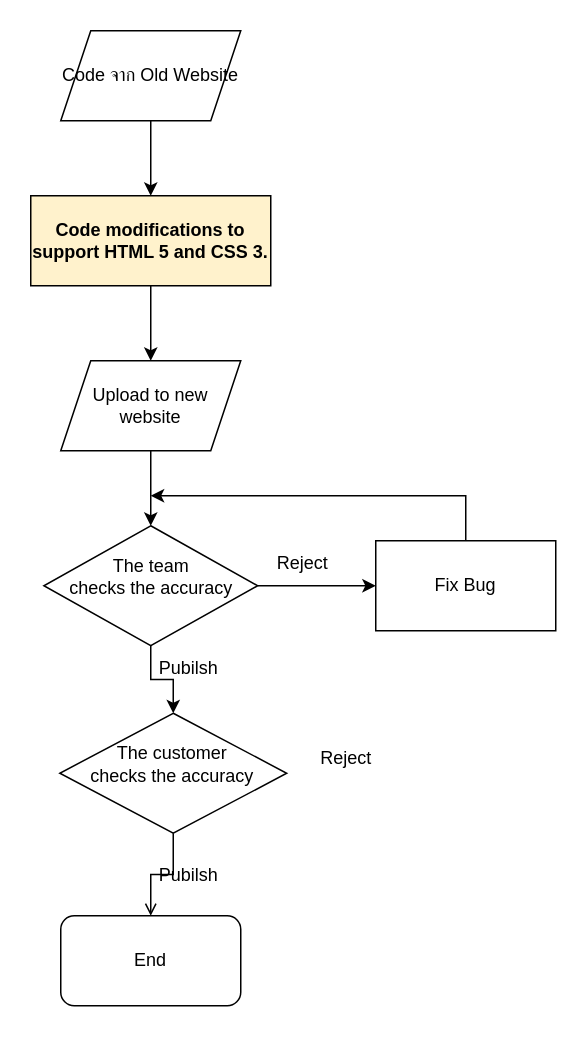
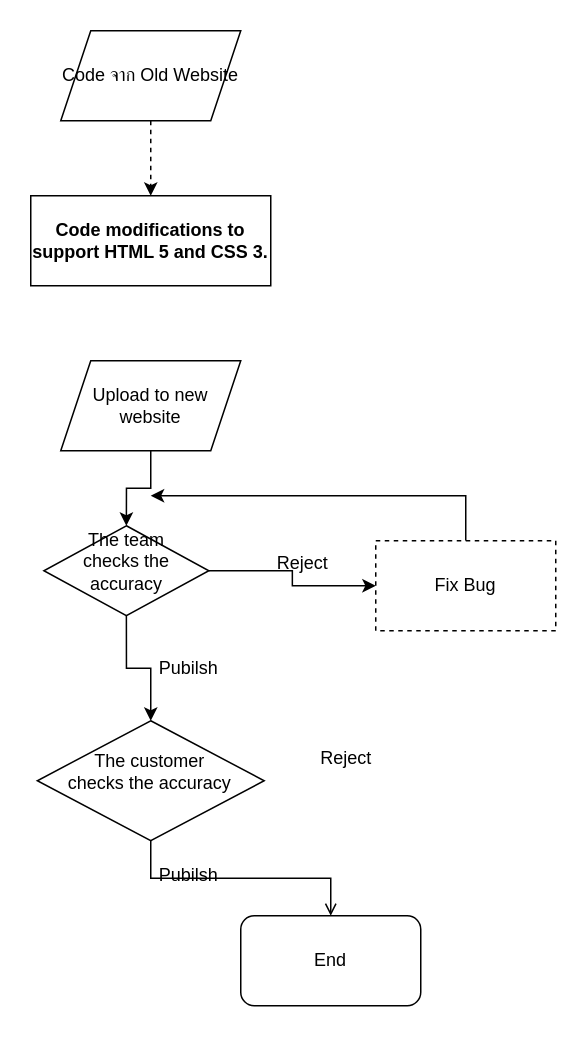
edge "Code จาก Old Website" -> "Code modifications to support HTML 5 and CSS 3.": style solid -> dashed
node "Code modifications to support HTML 5 and CSS 3.": fillcolor #fff2cc -> #ffffff
edge "Code modifications to support HTML 5 and CSS 3." -> "Upload to new website": removed
node "The team checks the accuracy": size 214x120 -> 165x90
node "Fix Bug": style solid -> dashed
node "The customer checks the accuracy": moved (173, 773) -> (151, 781)
node "End": moved (151, 961) -> (331, 961)
